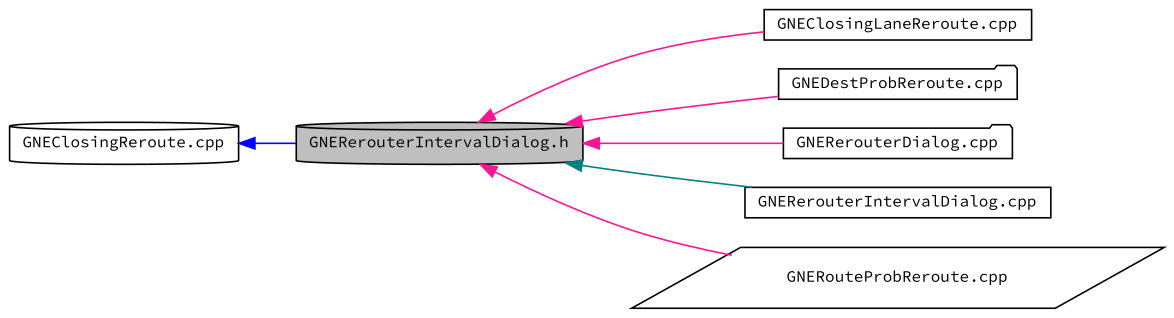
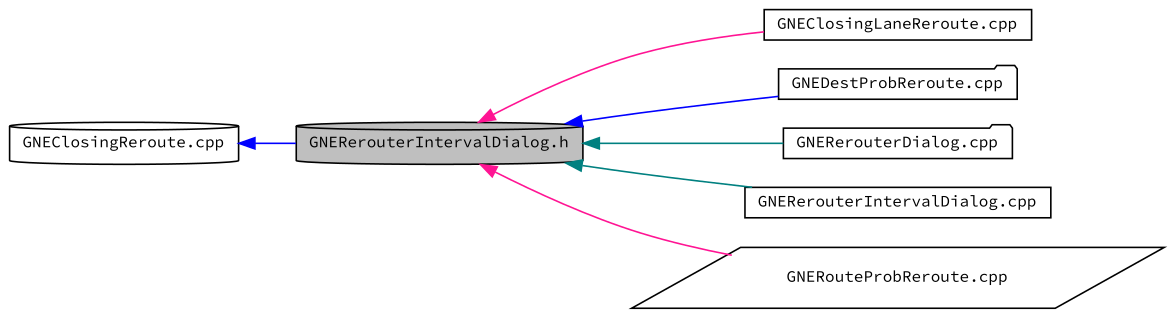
edge "GNEDestProbReroute.cpp" -> "GNERerouterIntervalDialog.h": color deeppink -> blue
edge "GNERerouterDialog.cpp" -> "GNERerouterIntervalDialog.h": color deeppink -> teal
